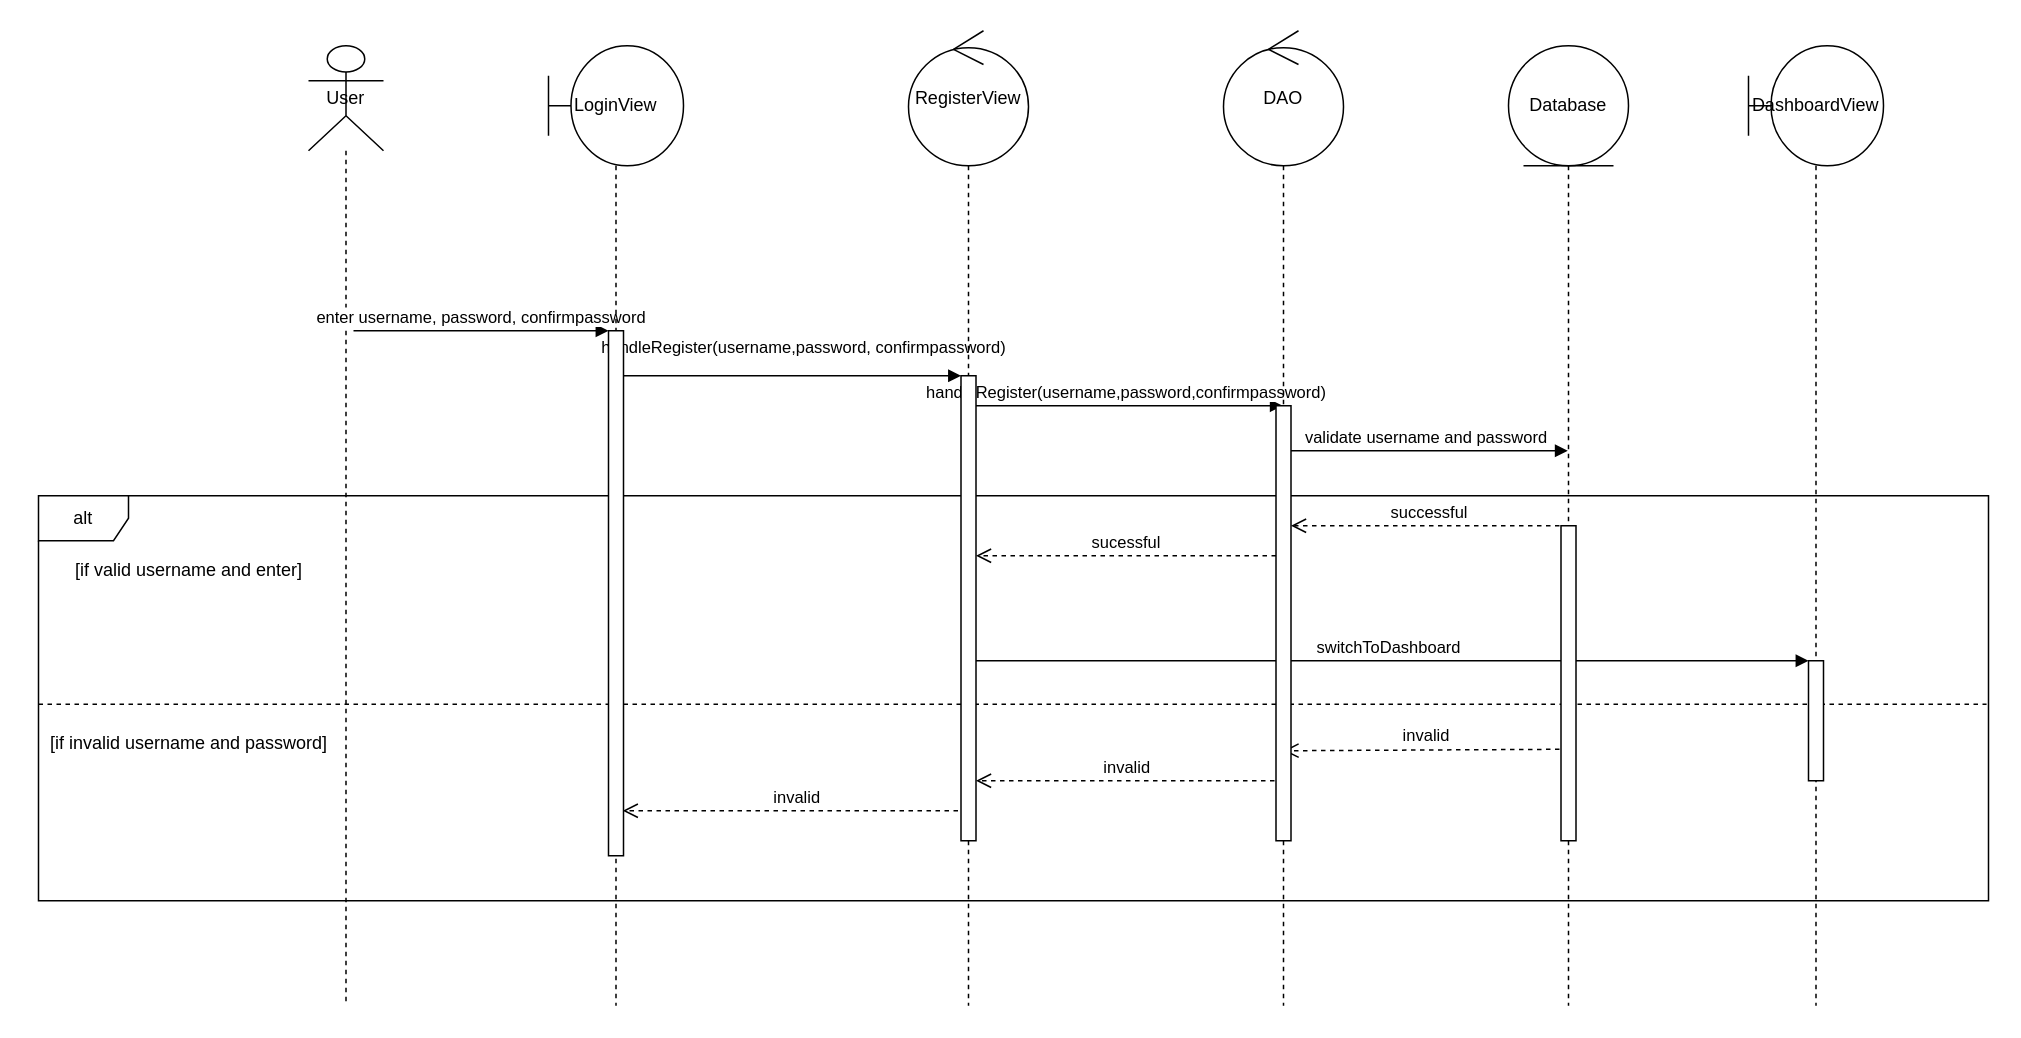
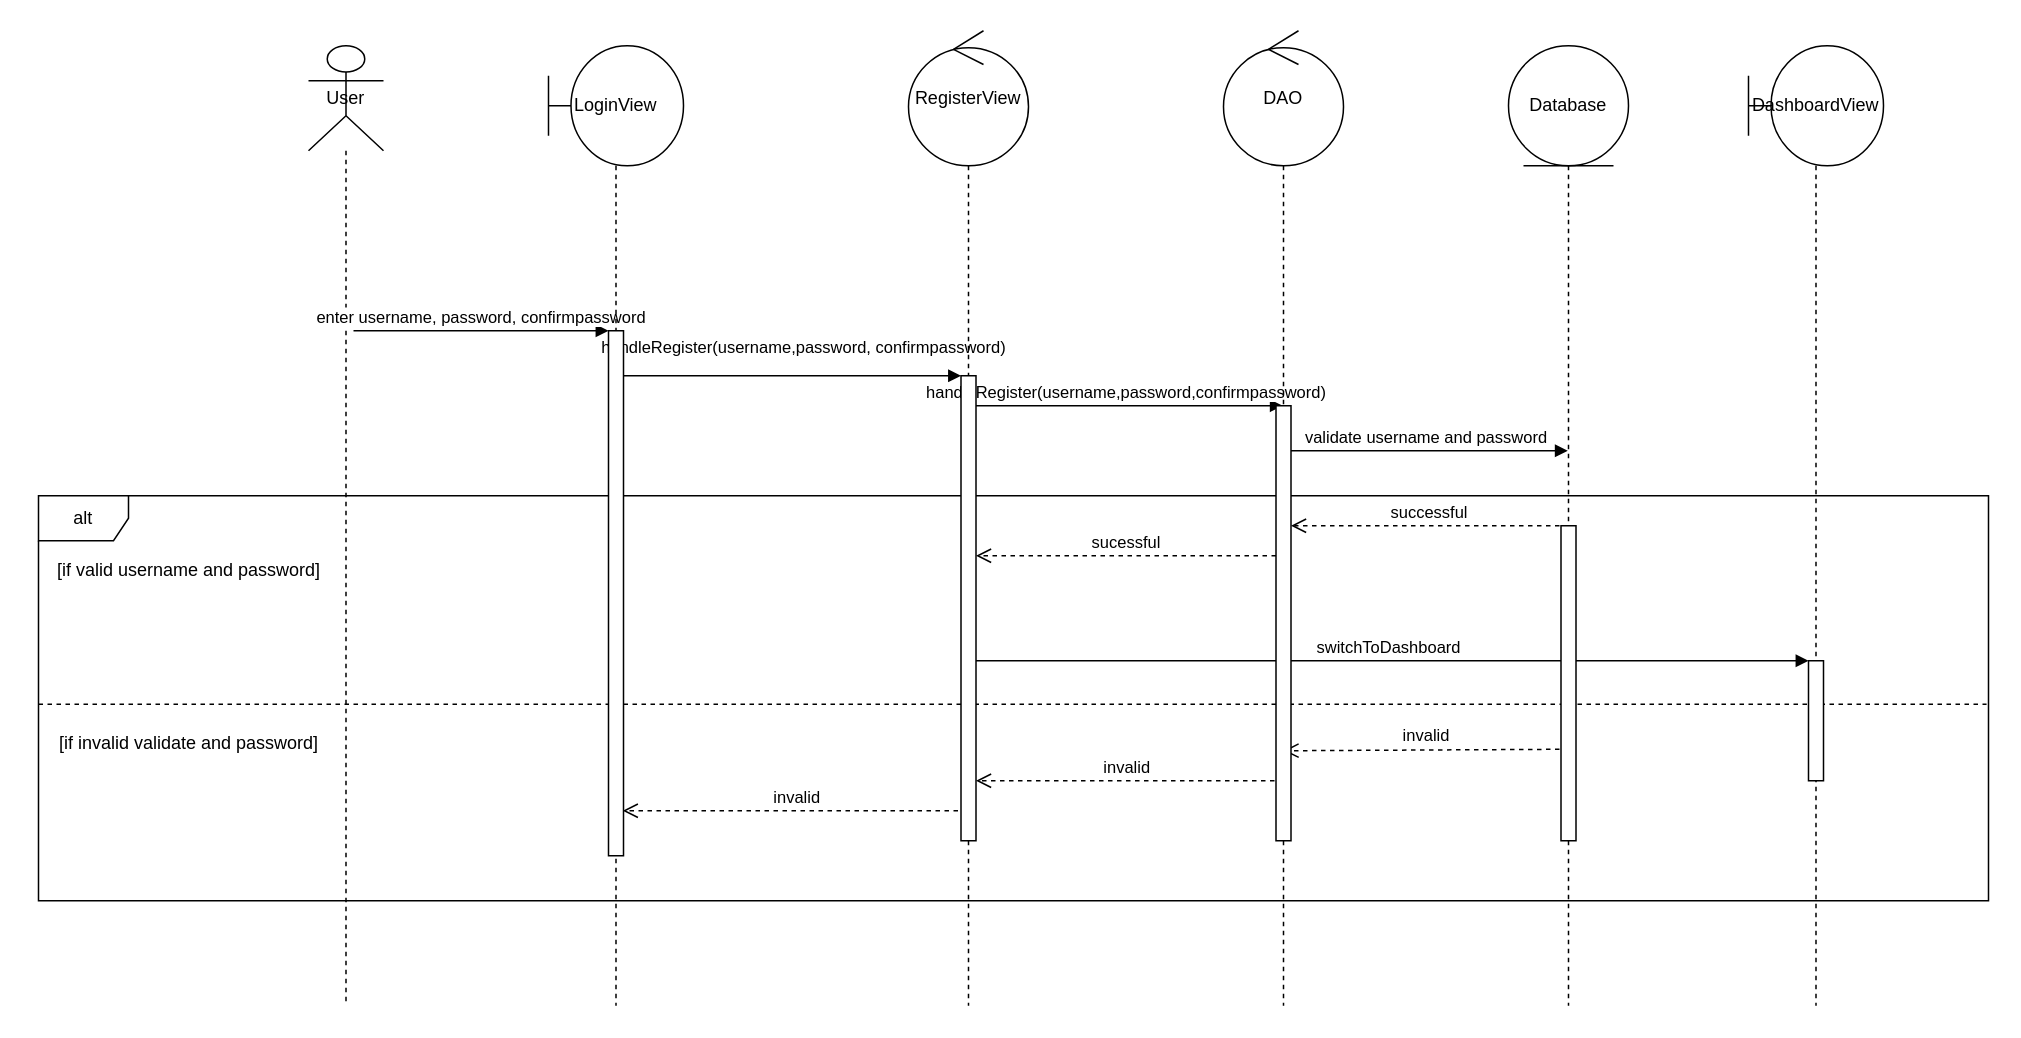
node "[if valid username and enter]": label "[if valid username and enter]" -> "[if valid username and password]"
node "[if invalid username and password]": label "[if invalid username and password]" -> "[if invalid validate and password]"
